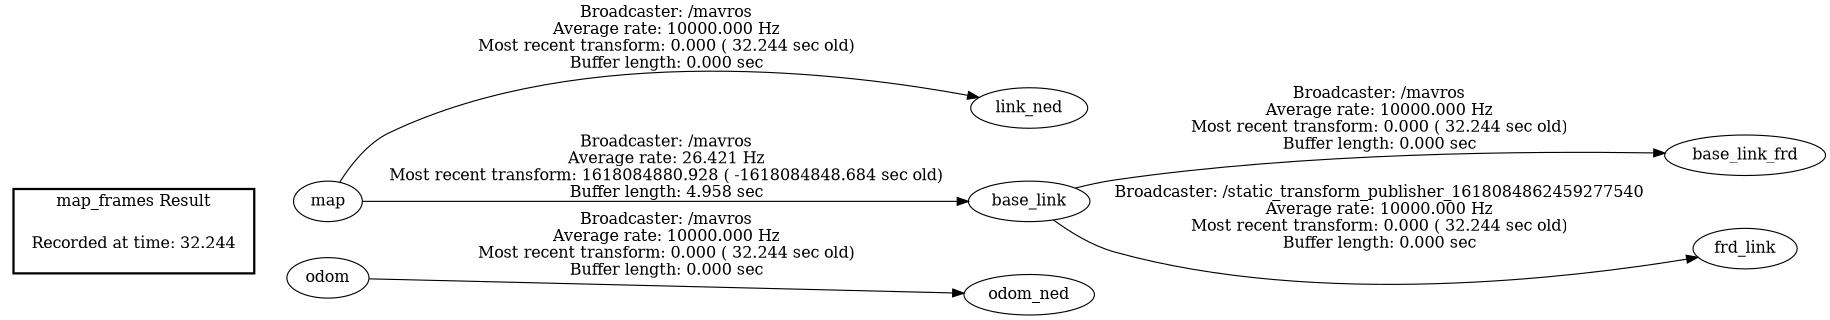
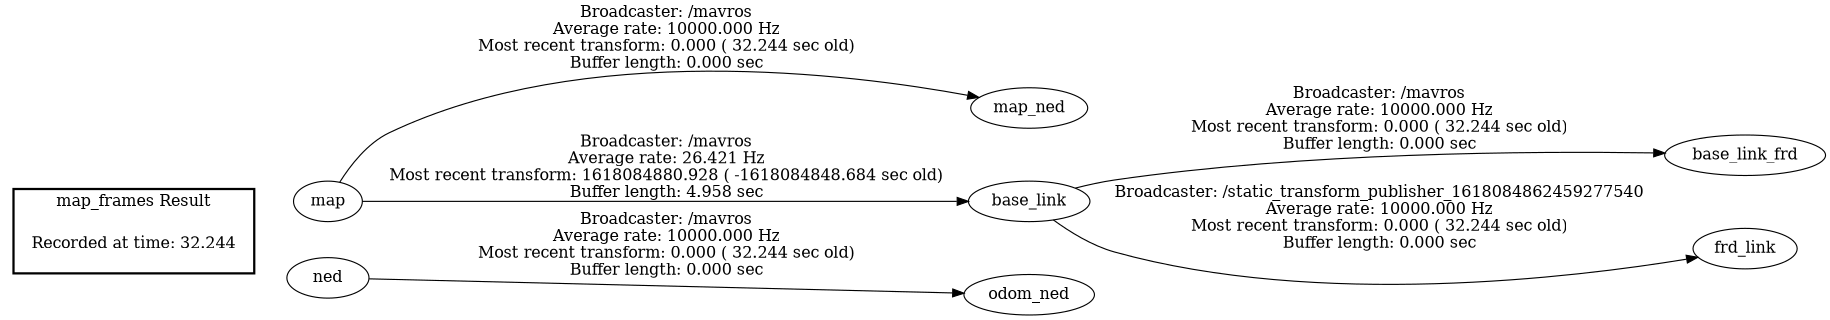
node "link_ned": label "link_ned" -> "map_ned"
node "odom": label "odom" -> "ned"
